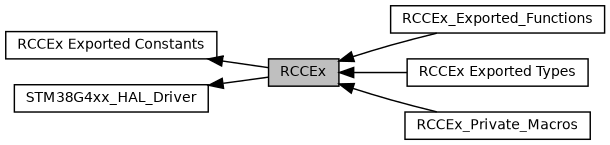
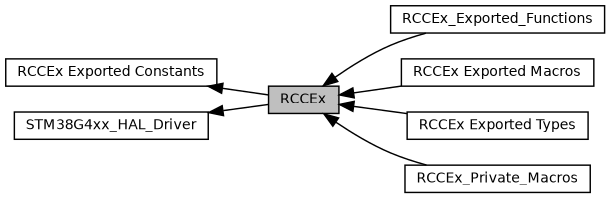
node "RCCEx Exported Macros": added
